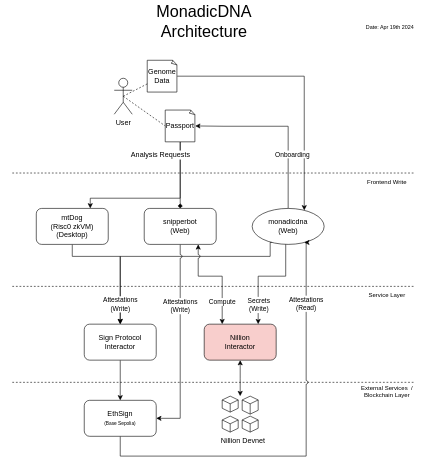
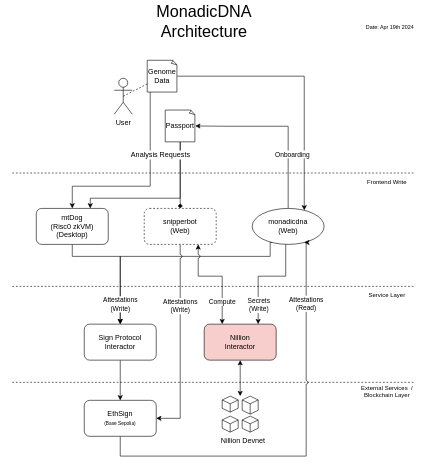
edge "User" -- "Passport": removed
edge "Genome Data" -> "mtDog (Risc0 zkVM) (Desktop)": added
node "snipperbot (Web)": style solid -> dashed
